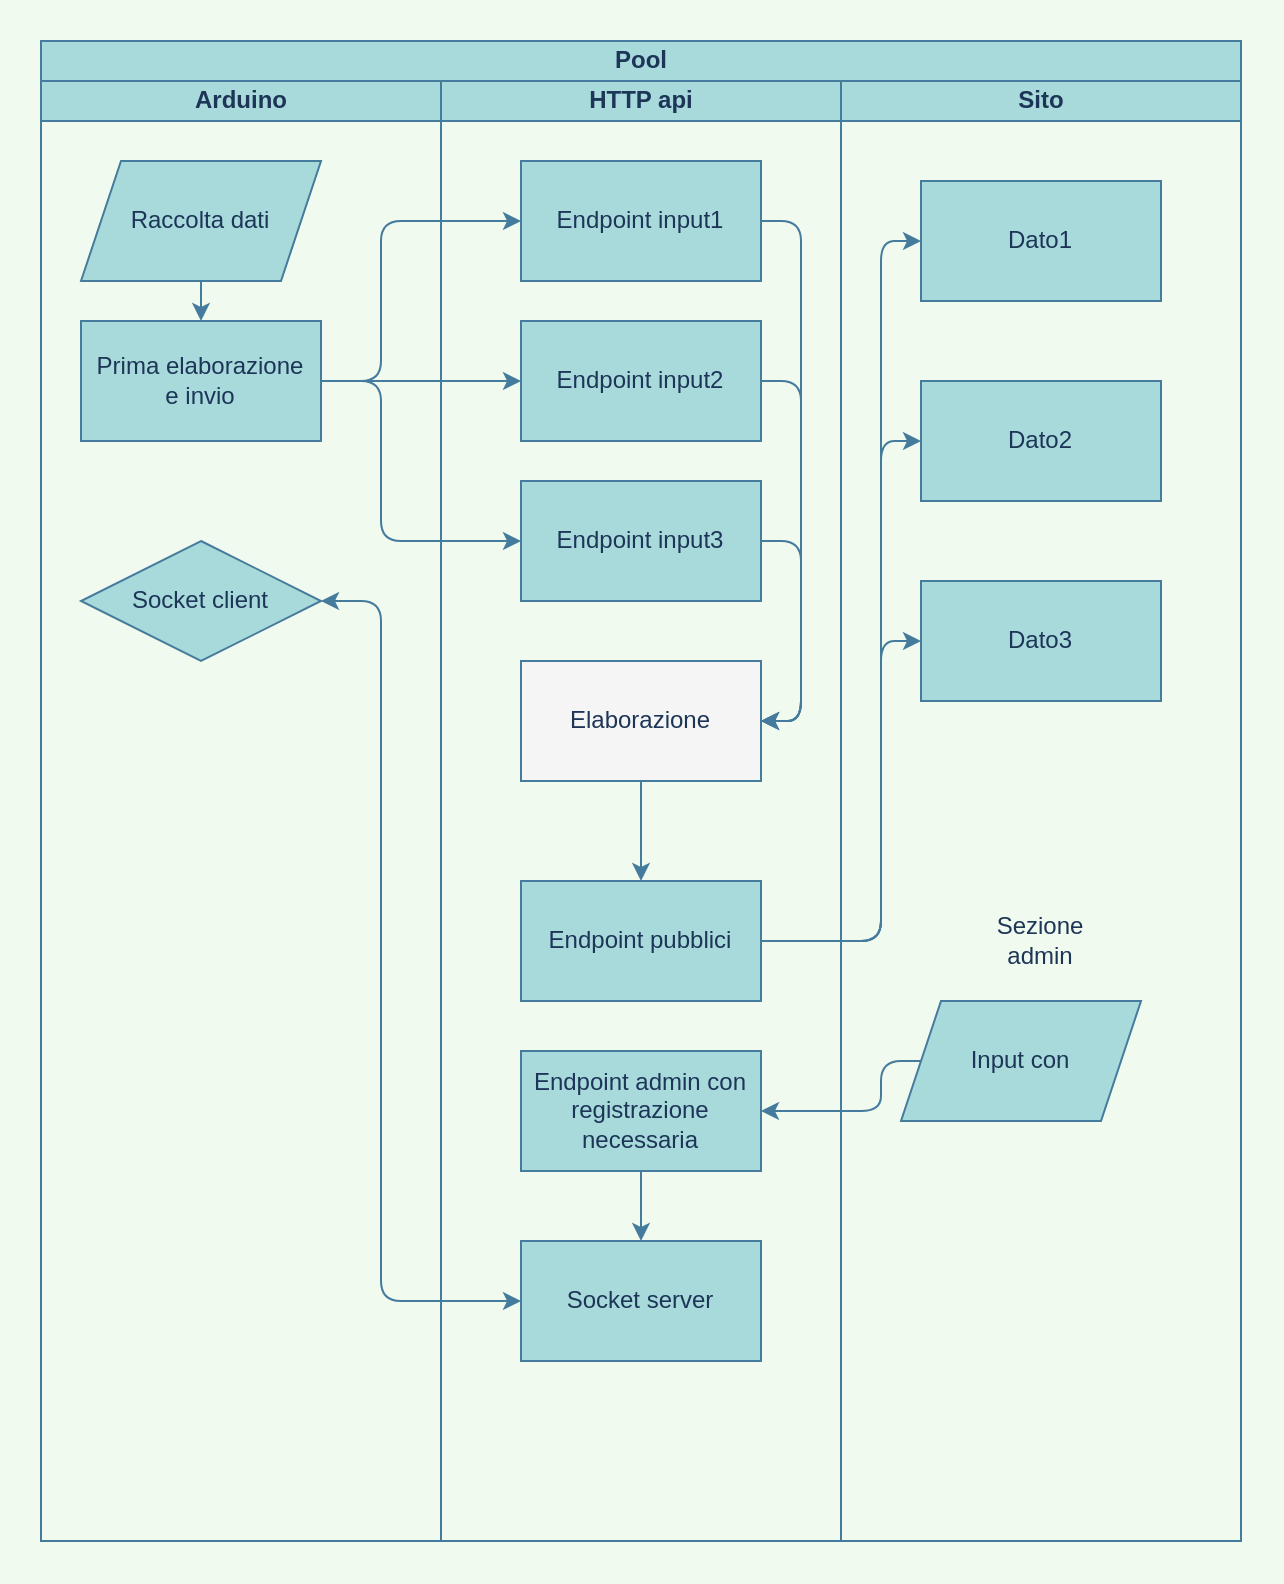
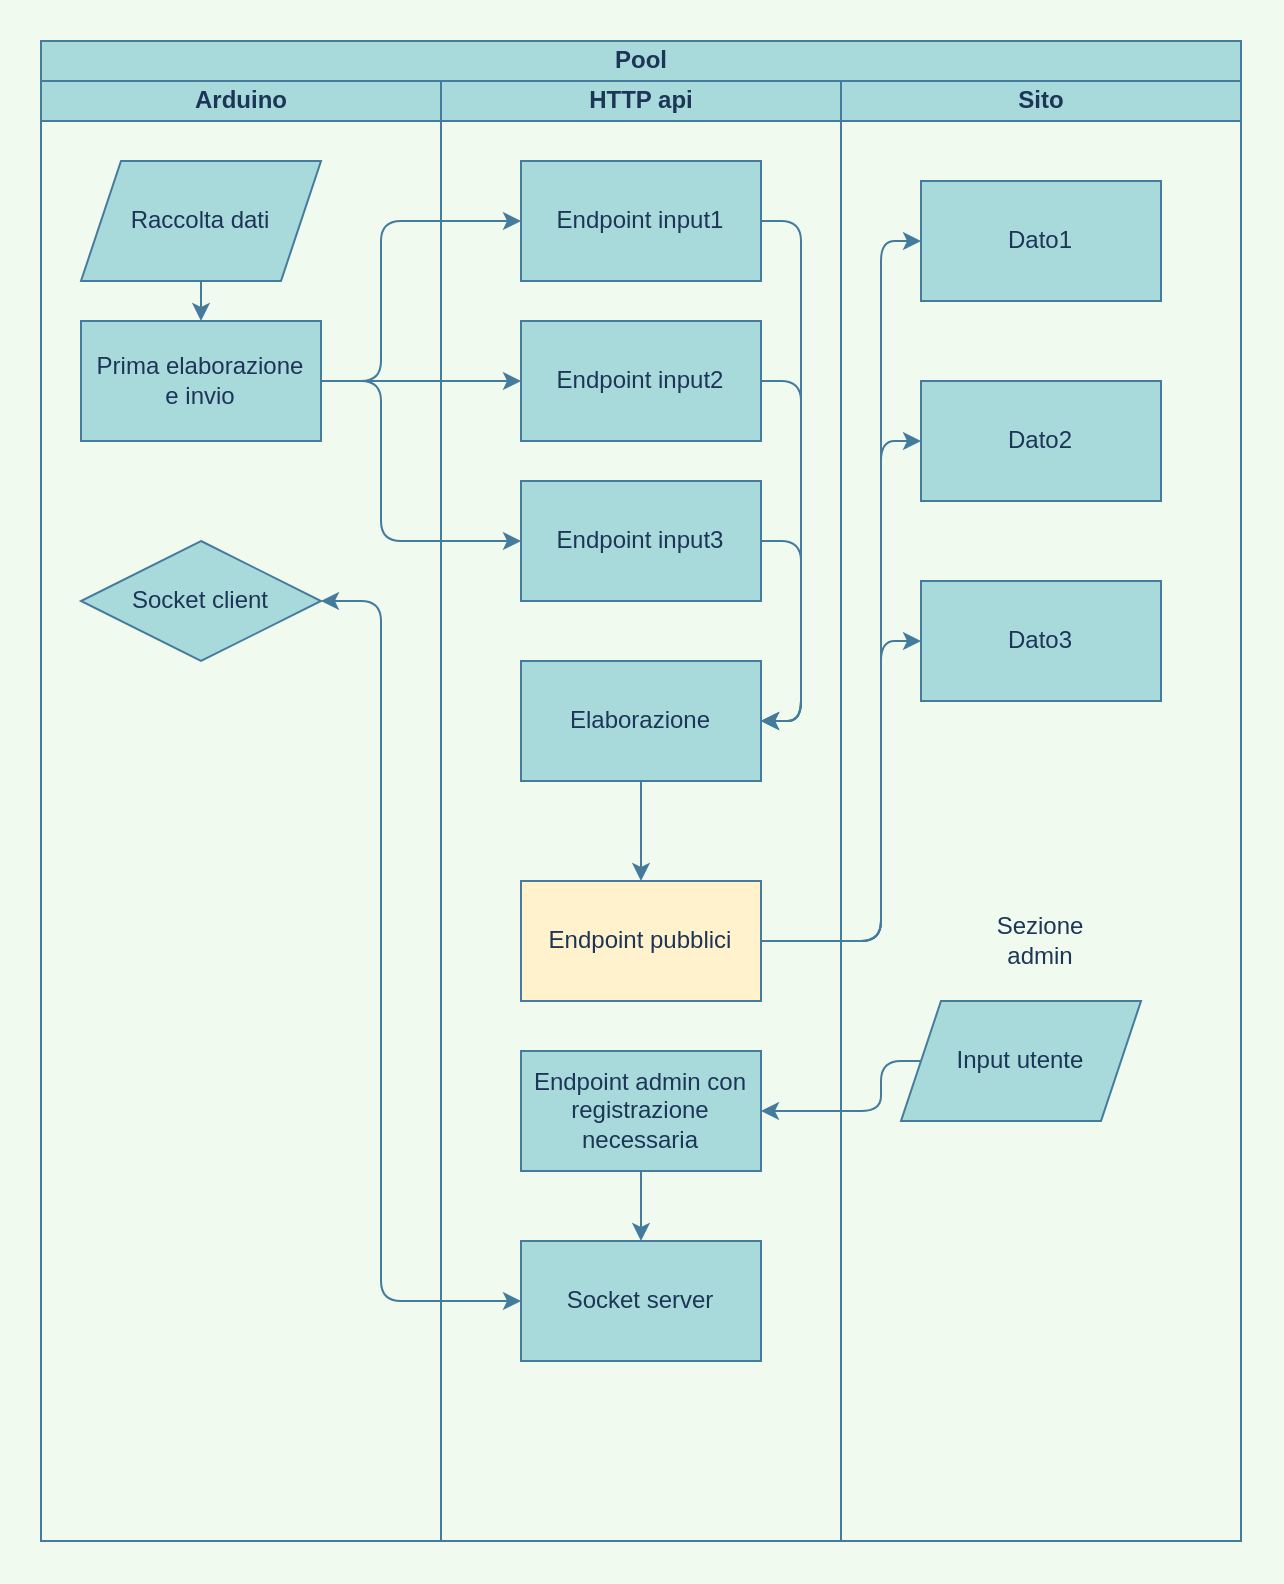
node "Elaborazione": fillcolor #f5f5f5 -> #a8dadc
node "Endpoint pubblici": fillcolor #a8dadc -> #fff2cc
node "Input con": label "Input con" -> "Input utente"
